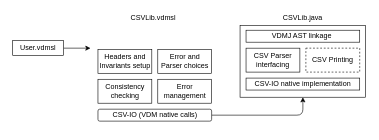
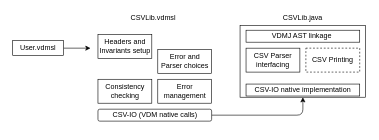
node "Headers and Invariants setup": moved (125, 62) -> (125, 47)
node "CSV-IO native implementation": moved (303, 84) -> (303, 90)
